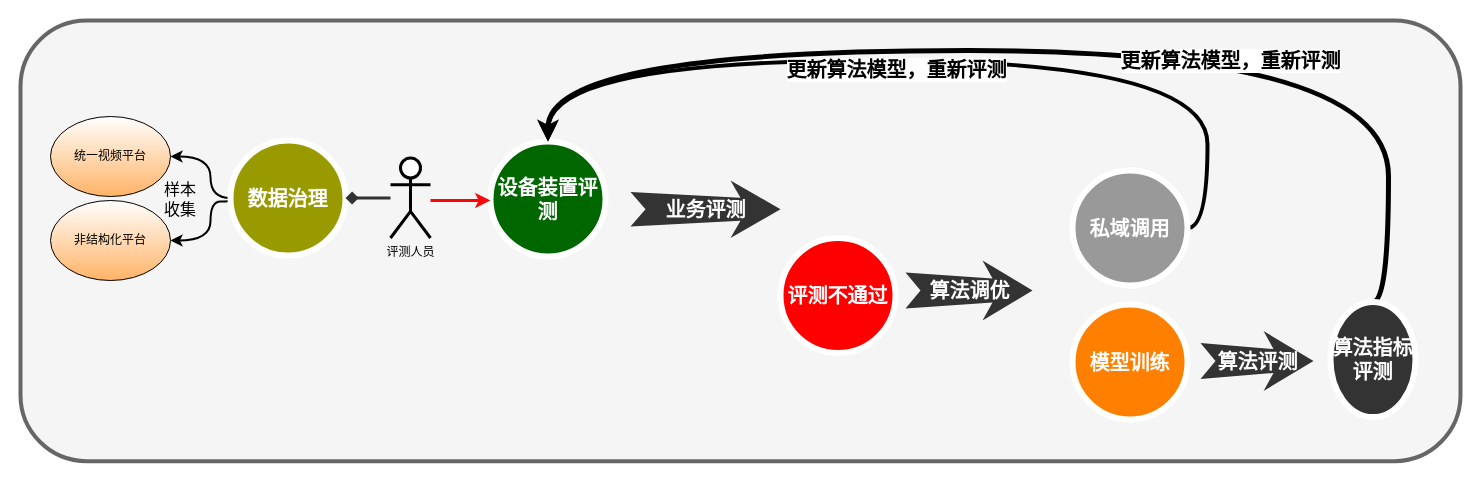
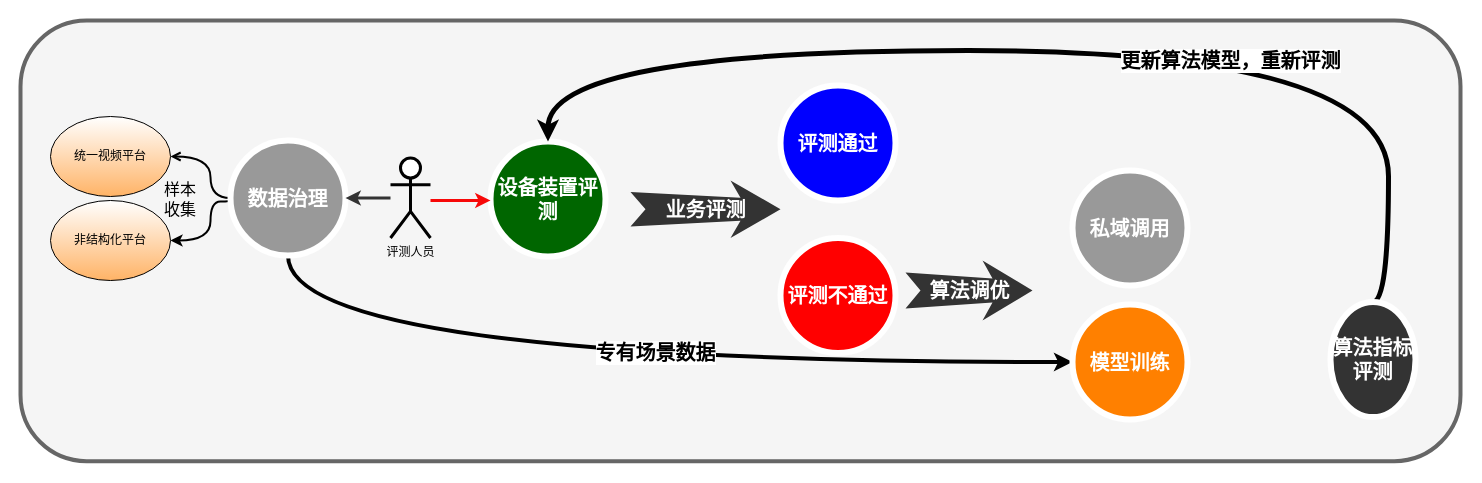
edge "私域调用" -> "设备装置评测": removed, label "更新算法模型，重新评测"
node "评测通过": added
edge "数据治理" -> "统一视频平台": arrowhead classic -> open
node "数据治理": fillcolor #999900 -> #999999
edge "评测人员" -> "数据治理": arrowhead diamond -> classic
edge "数据治理" -> "模型训练": added, label "专有场景数据"
node "算法评测": removed
